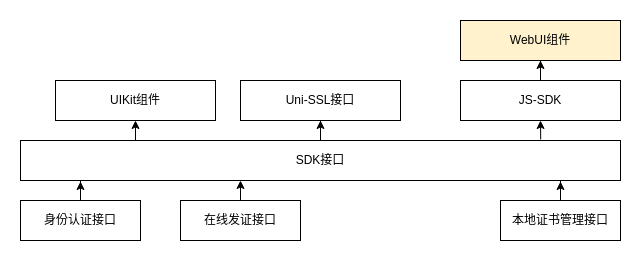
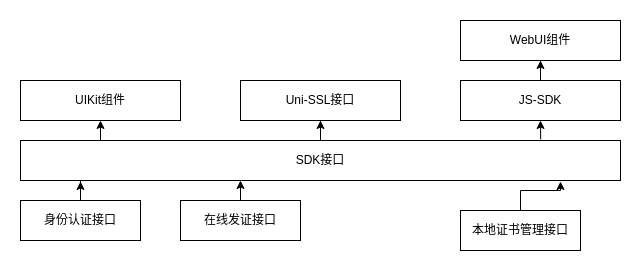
node "WebUI组件": fillcolor #fff2cc -> #ffffff
node "UIKit组件": moved (136, 101) -> (101, 101)
node "本地证书管理接口": moved (561, 221) -> (521, 231)
